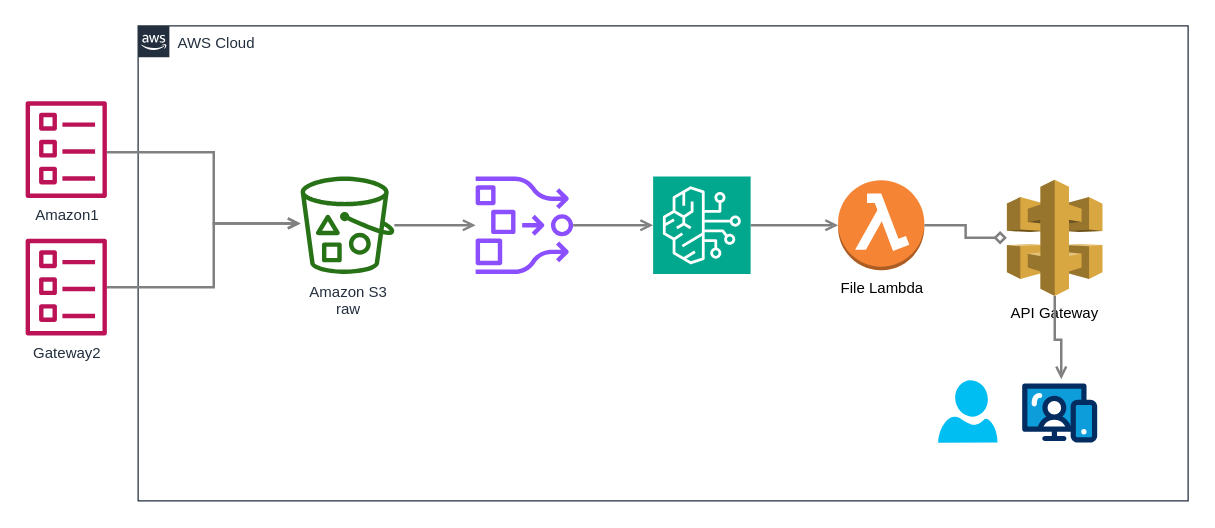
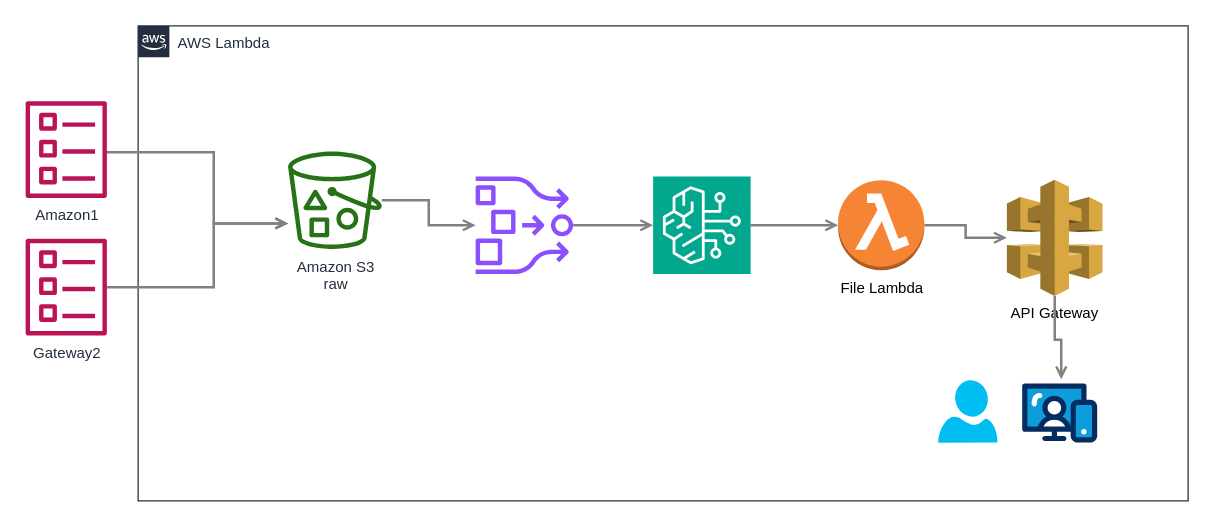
node "AWS Cloud": label "AWS Cloud" -> "AWS Lambda"
node "Amazon S3 raw": moved (348, 225) -> (335, 200)
edge "File Lambda" -> "API Gateway": arrowhead diamond -> open
